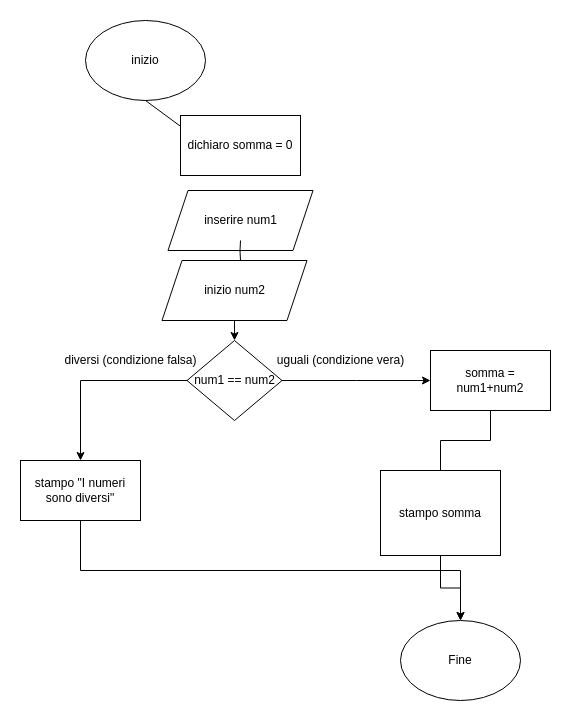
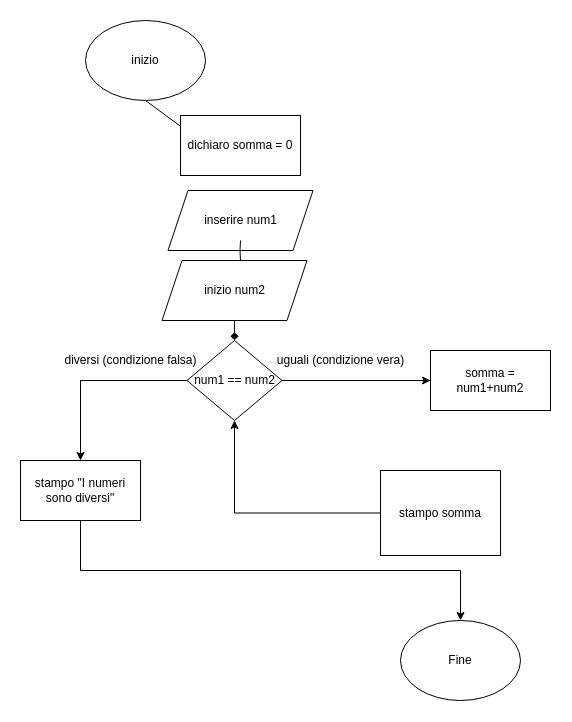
edge "inizio num2" -> "num1 == num2": arrowhead classic -> diamond
edge "somma = num1+num2" -- "stampo somma": now "somma = num1+num2" -- "num1 == num2"
edge "stampo somma" -> "Fine": now "stampo somma" -> "num1 == num2"
